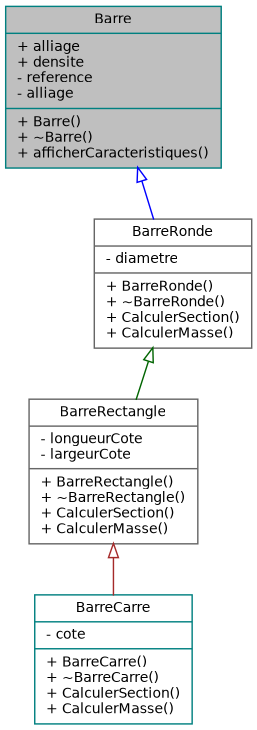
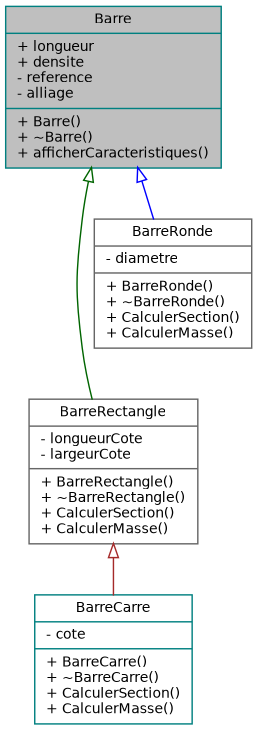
node "Barre": text "+ alliage" -> "+ longueur"
edge "BarreRectangle" -> "BarreRonde": now "BarreRectangle" -> "Barre"
